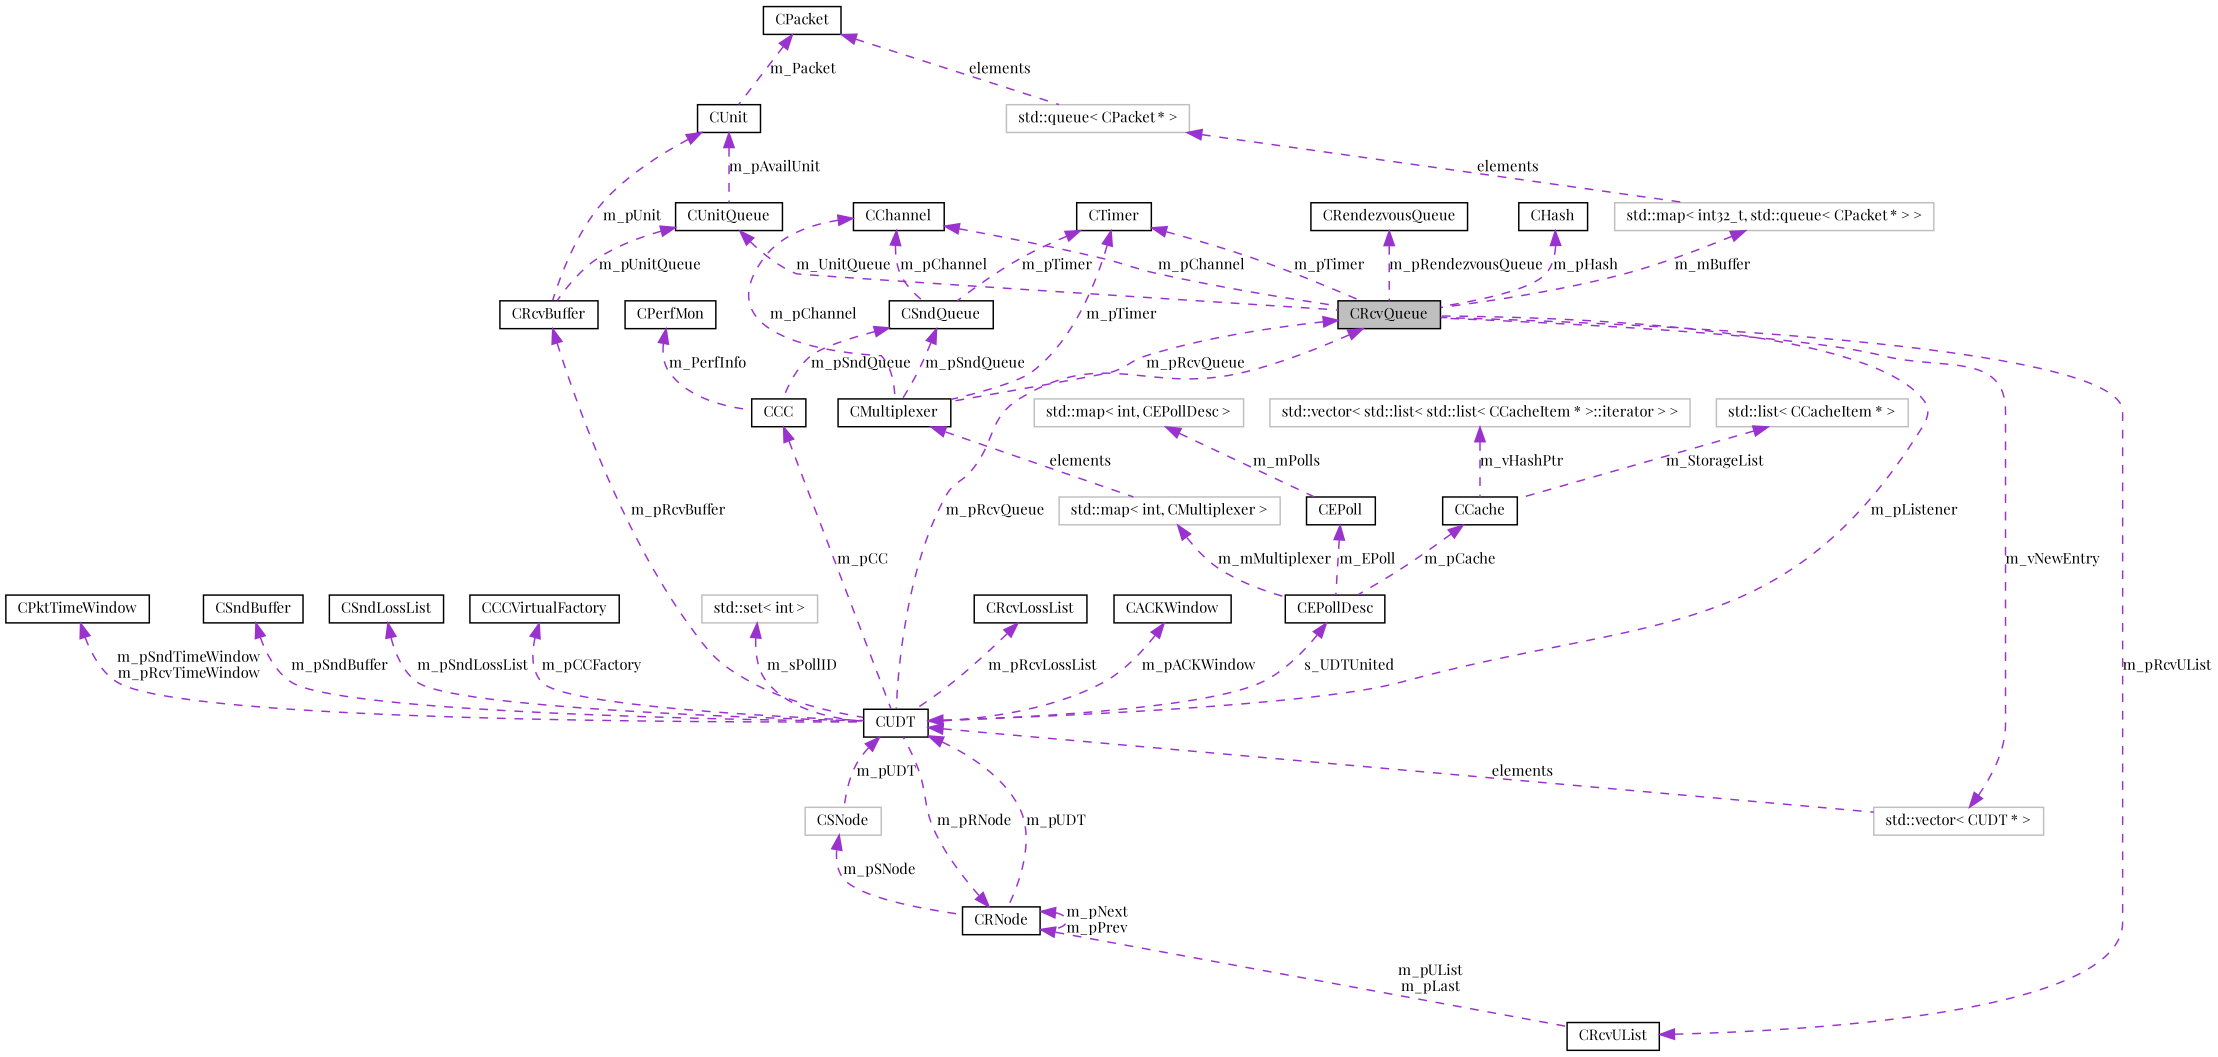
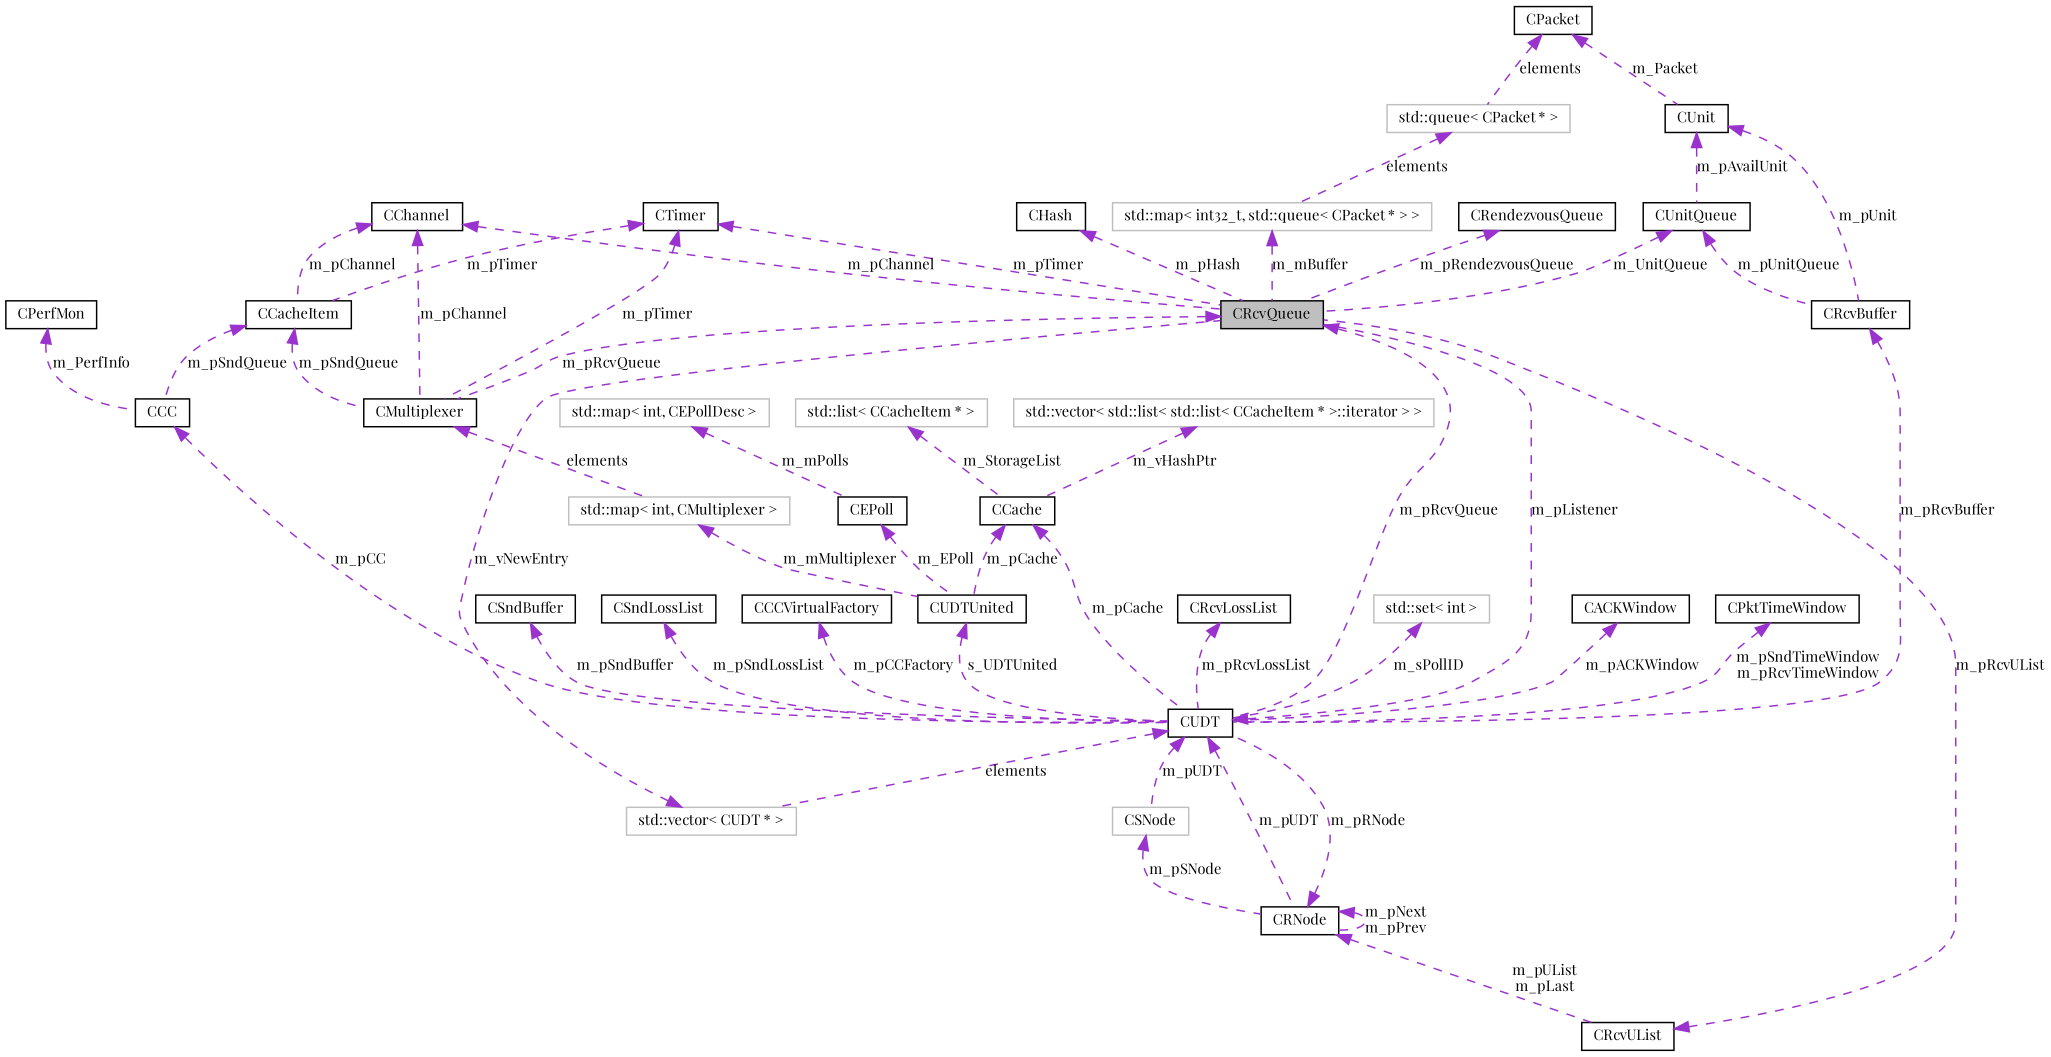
node "CSndQueue": label "CSndQueue" -> "CCacheItem"
node "CEPollDesc": label "CEPollDesc" -> "CUDTUnited"
edge "CUDT" -> "CCache": added, label "m_pCache"
